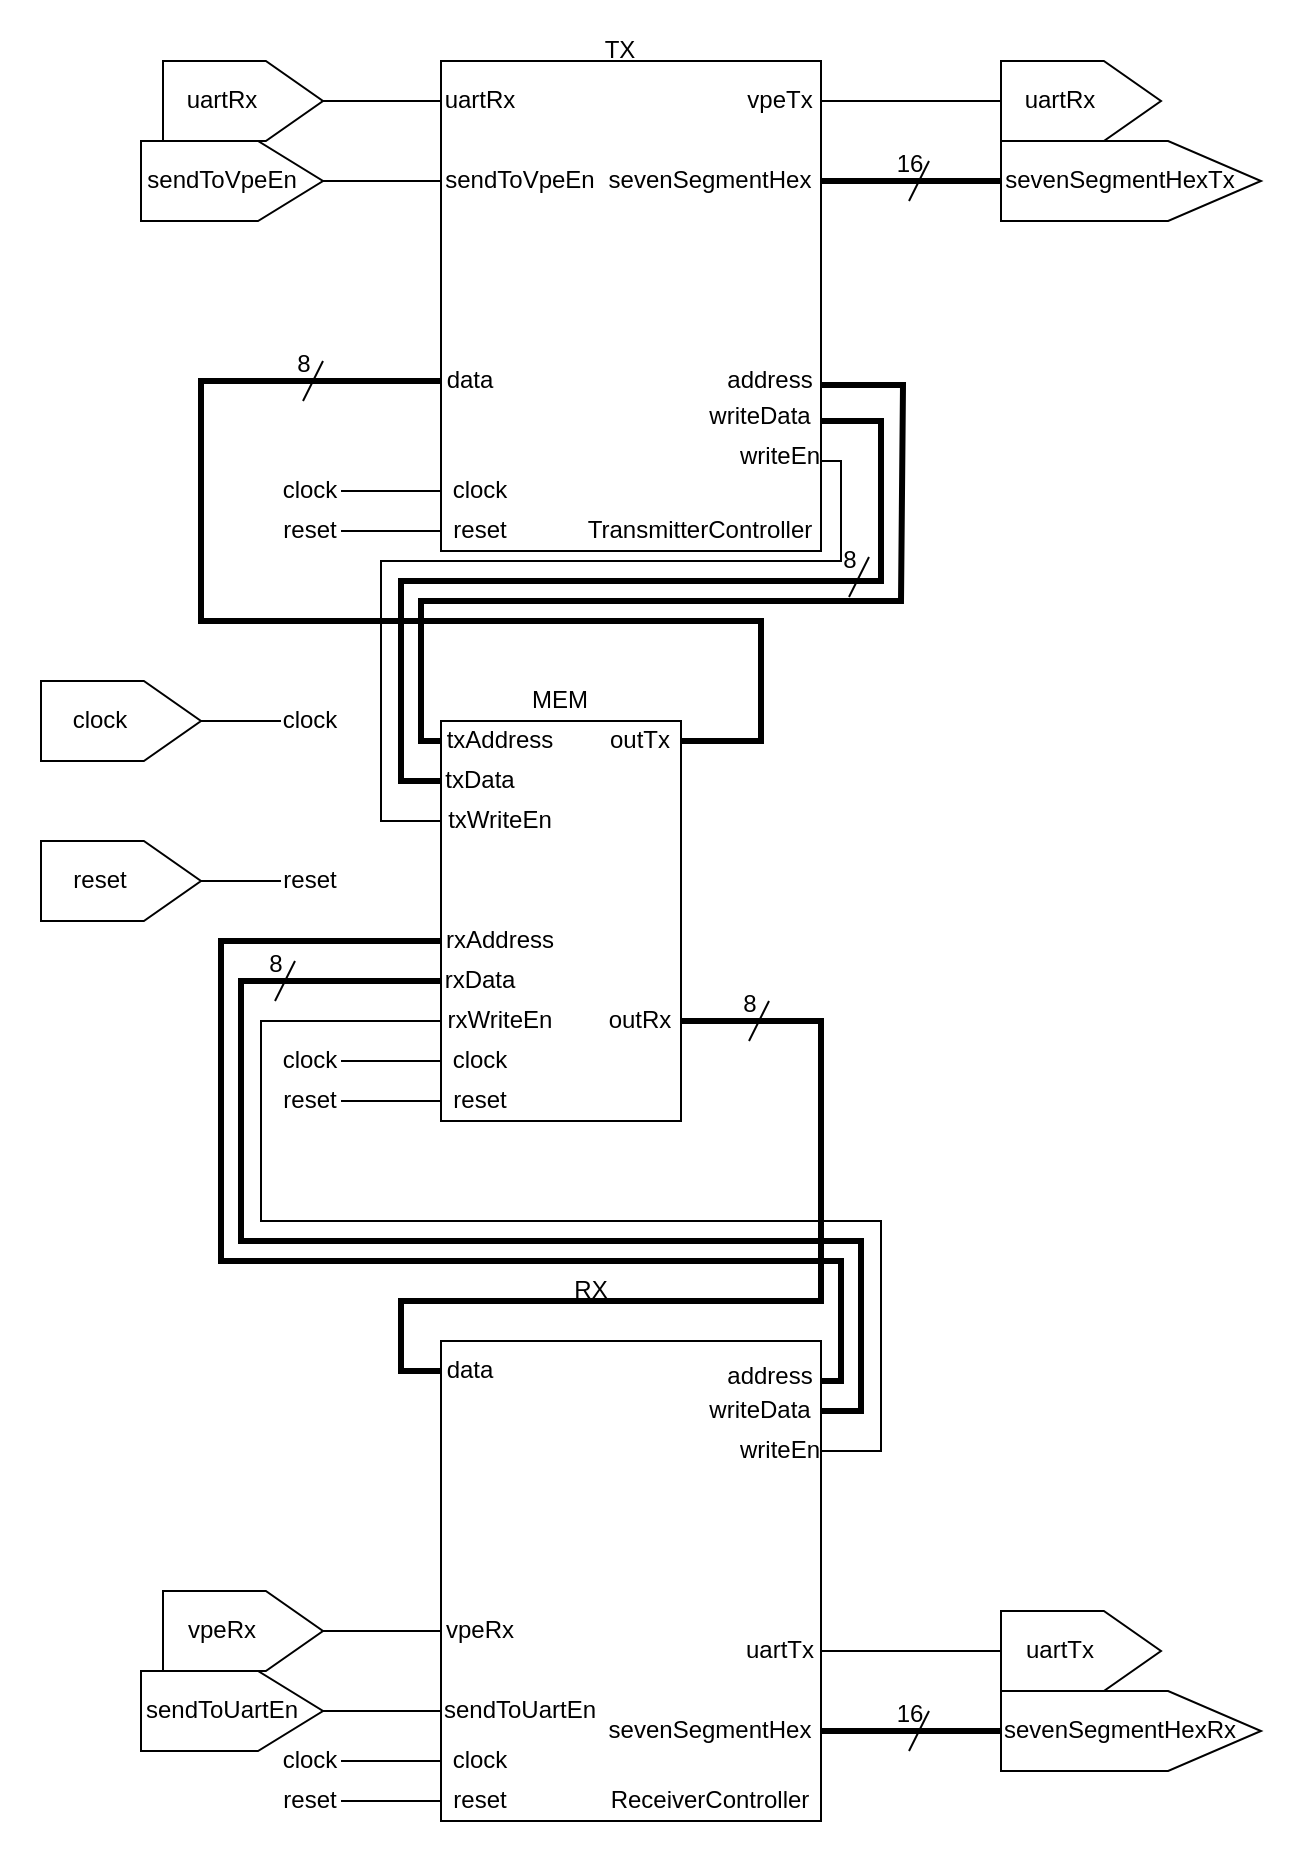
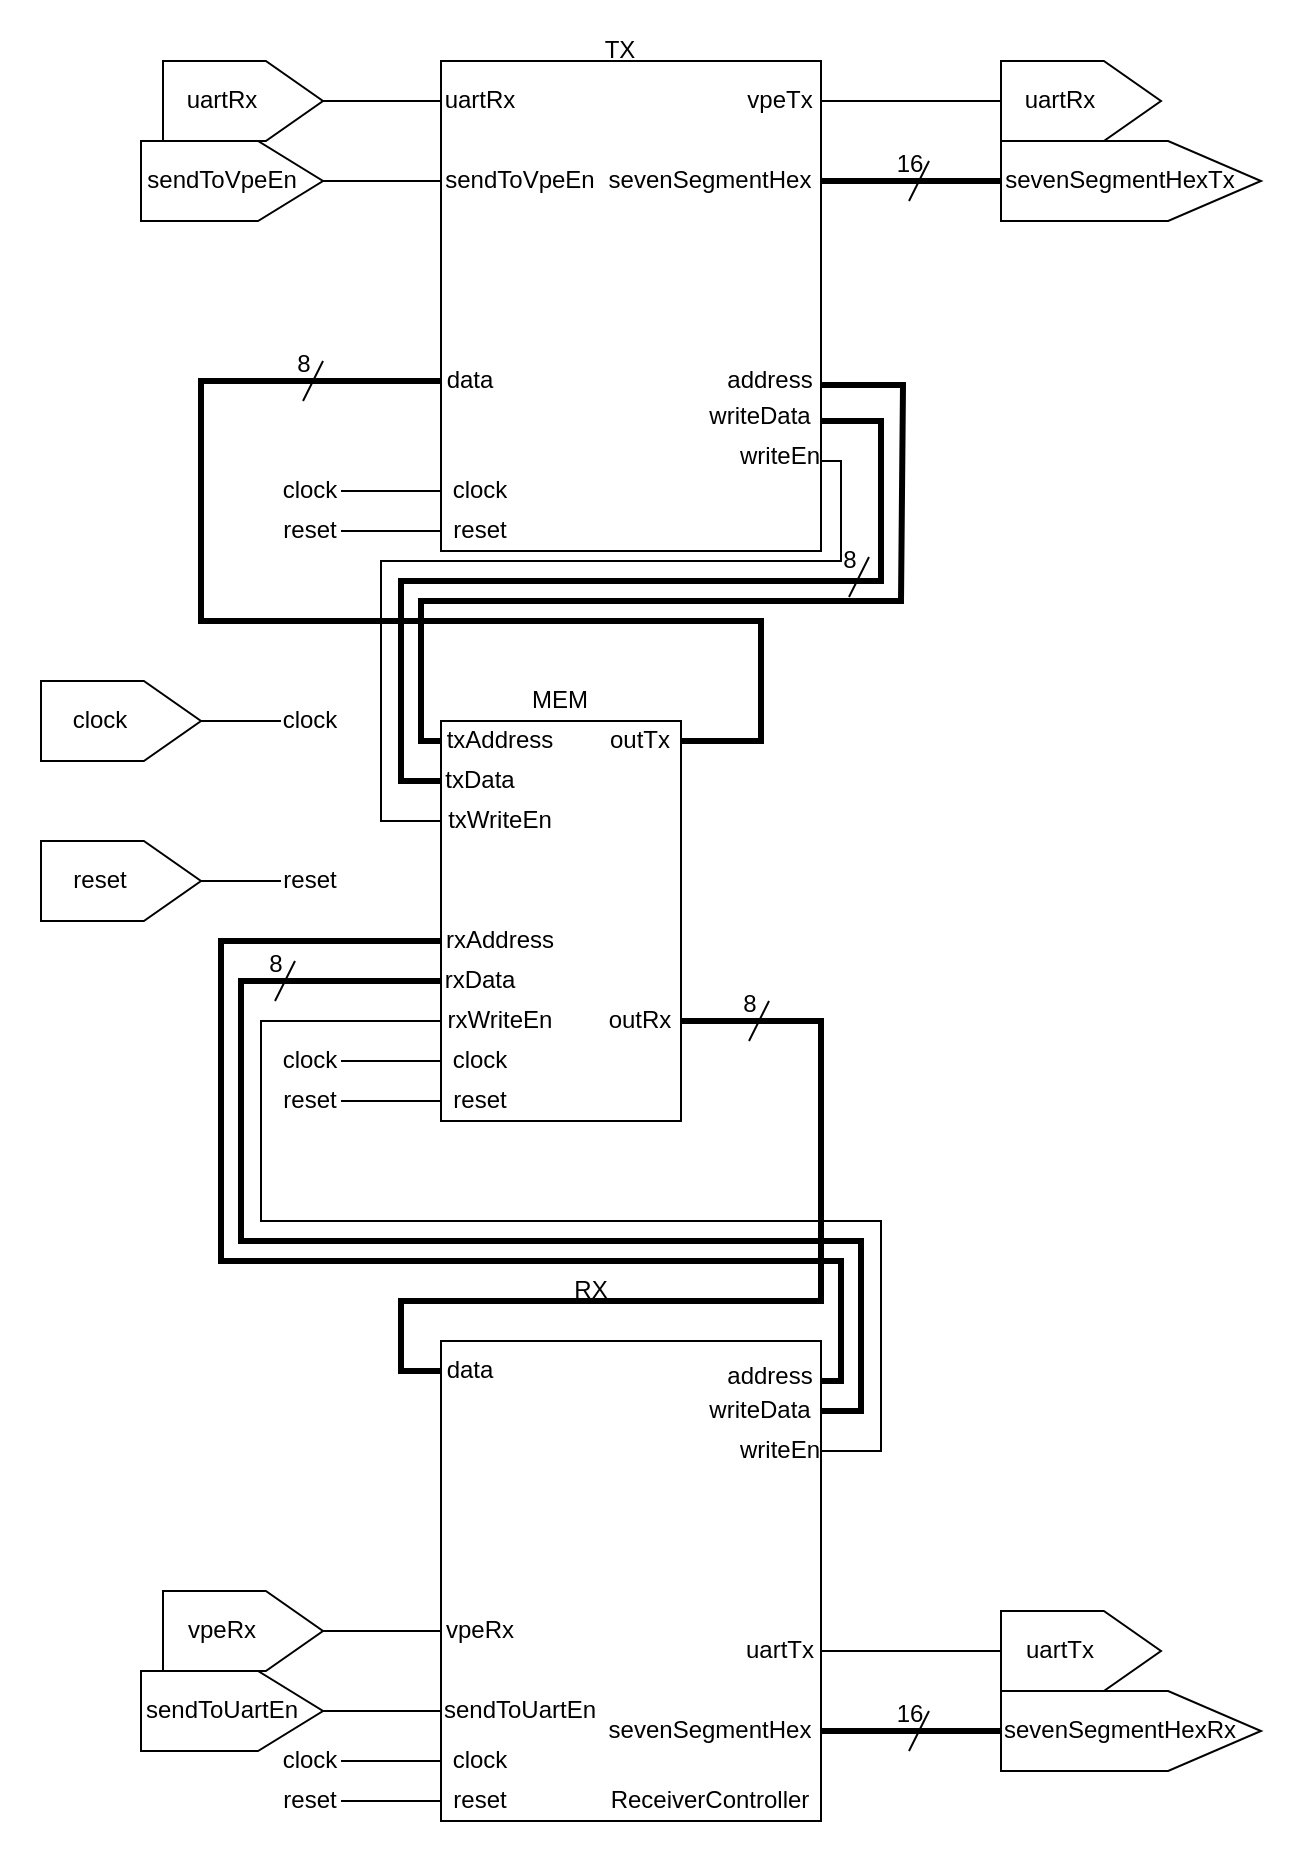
node "TransmitterController": removed
